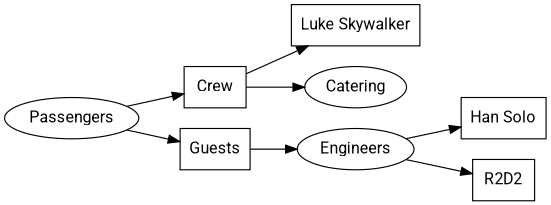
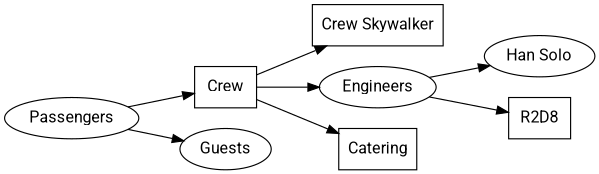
node "Luke Skywalker": label "Luke Skywalker" -> "Crew Skywalker"
node "Catering": shape ellipse -> box
node "Han Solo": shape box -> ellipse
node "Guests": shape box -> ellipse
edge "Guests" -> "Engineers": now "Crew" -> "Engineers"
node "R2D2": label "R2D2" -> "R2D8"
